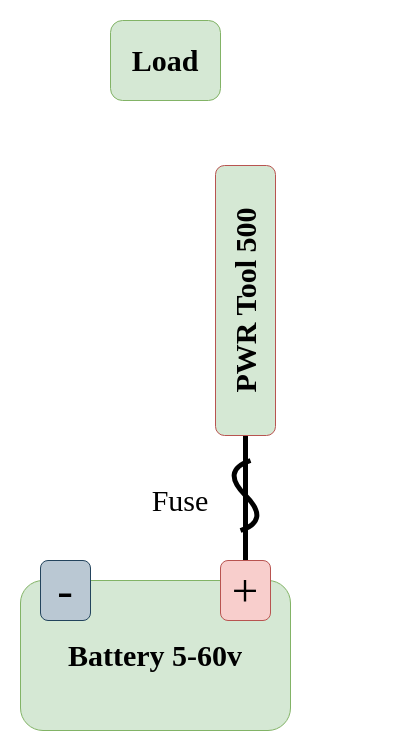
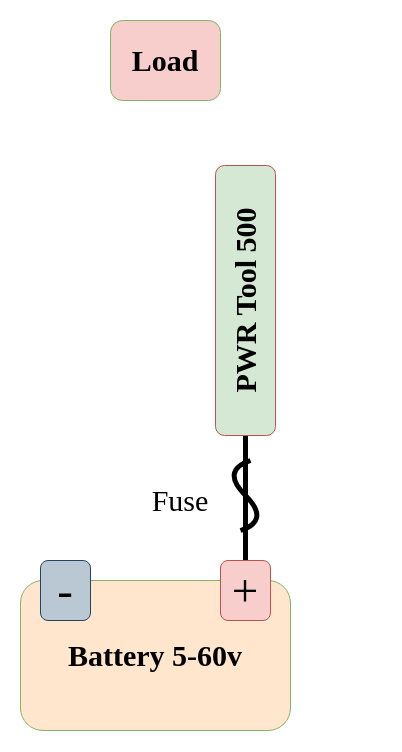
node "Load": fillcolor #d5e8d4 -> #f8cecc
node "Battery 5-60v": fillcolor #d5e8d4 -> #ffe6cc
